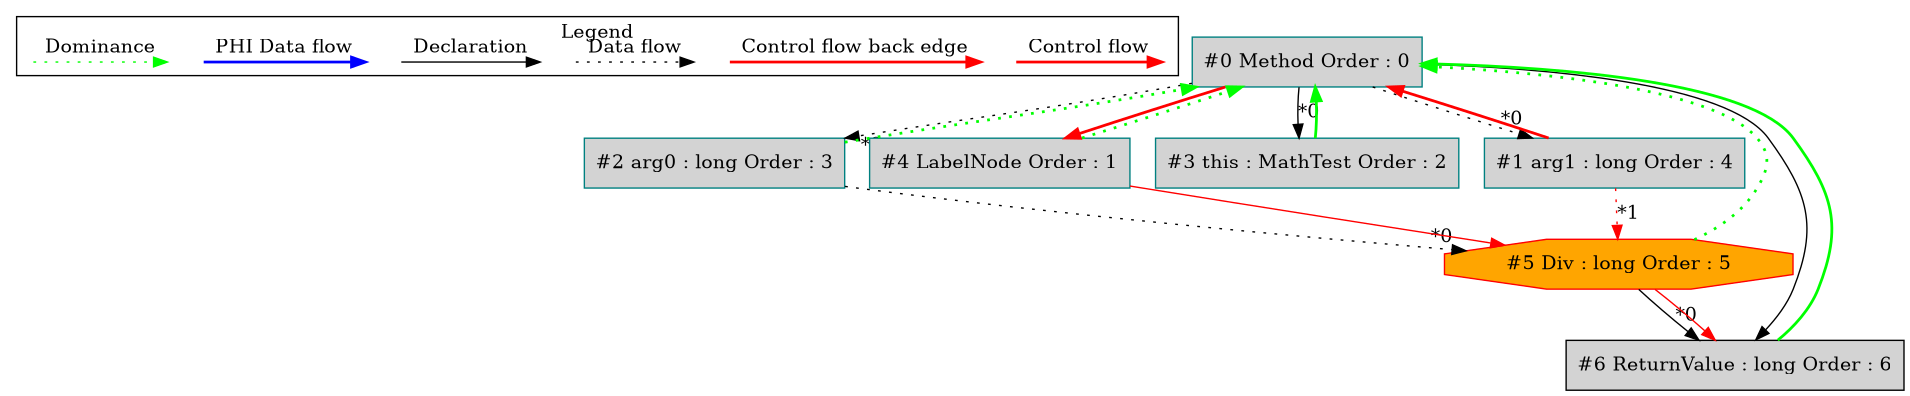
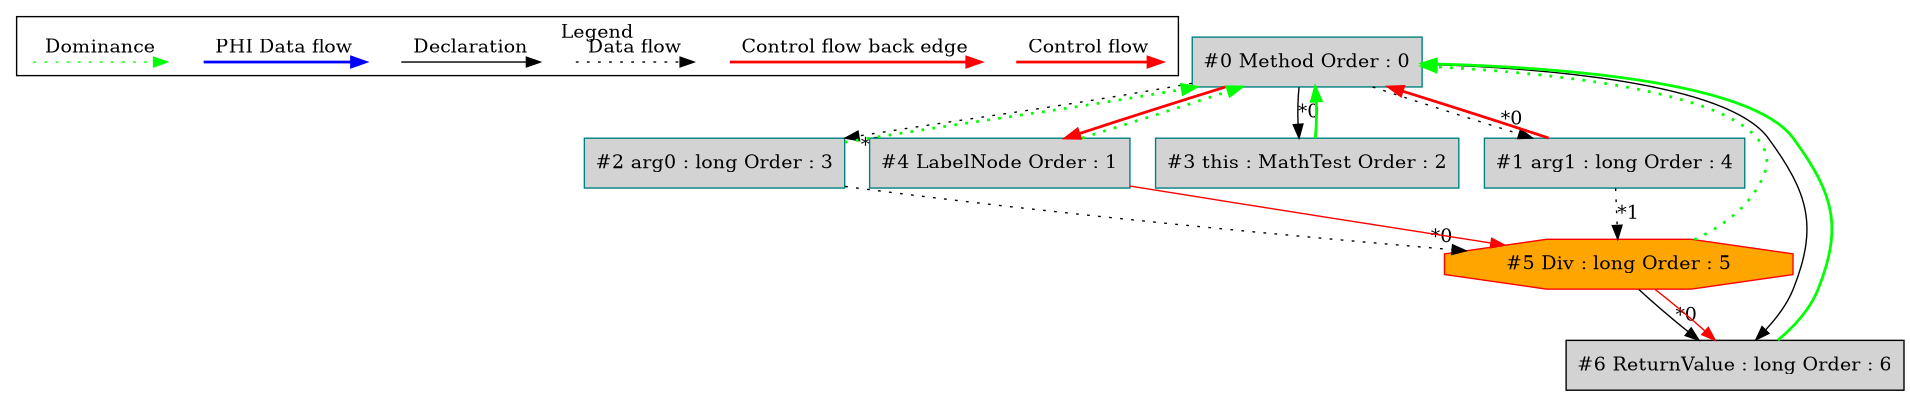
edge "#1 arg1 : long Order : 4" -> "#5 Div : long Order : 5": color red -> black
